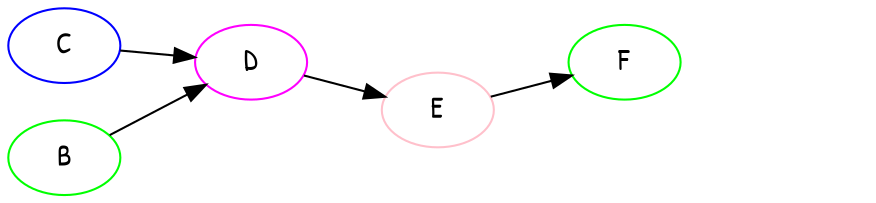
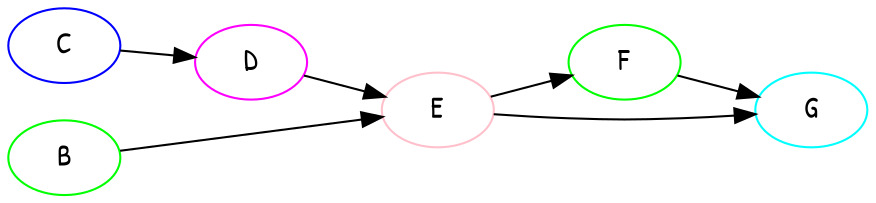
node "G": added
edge "B" -> "D": now "B" -> "E"
